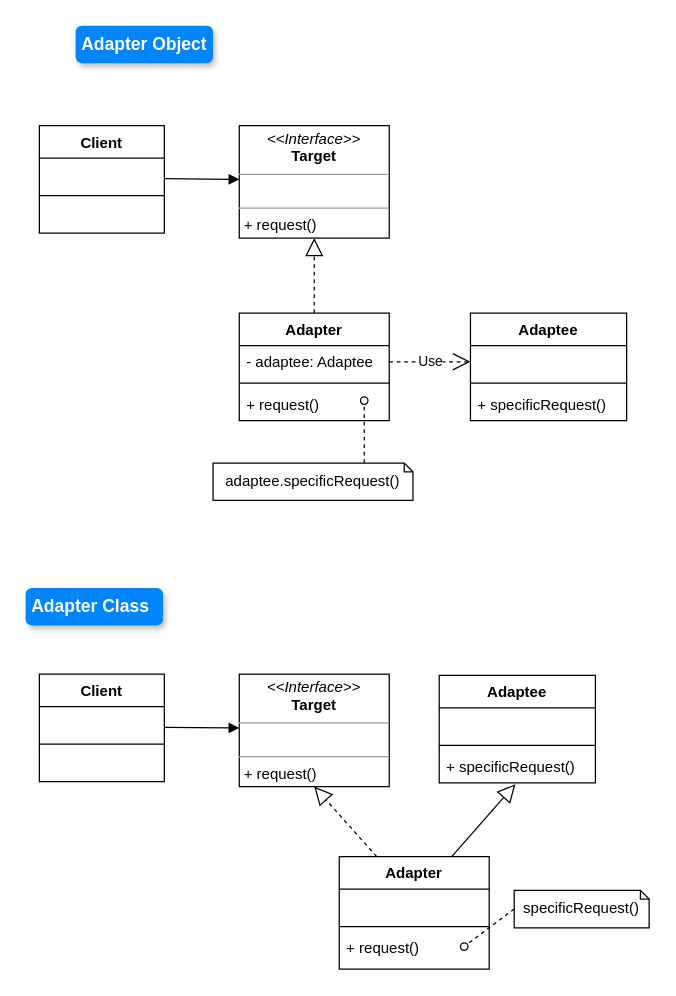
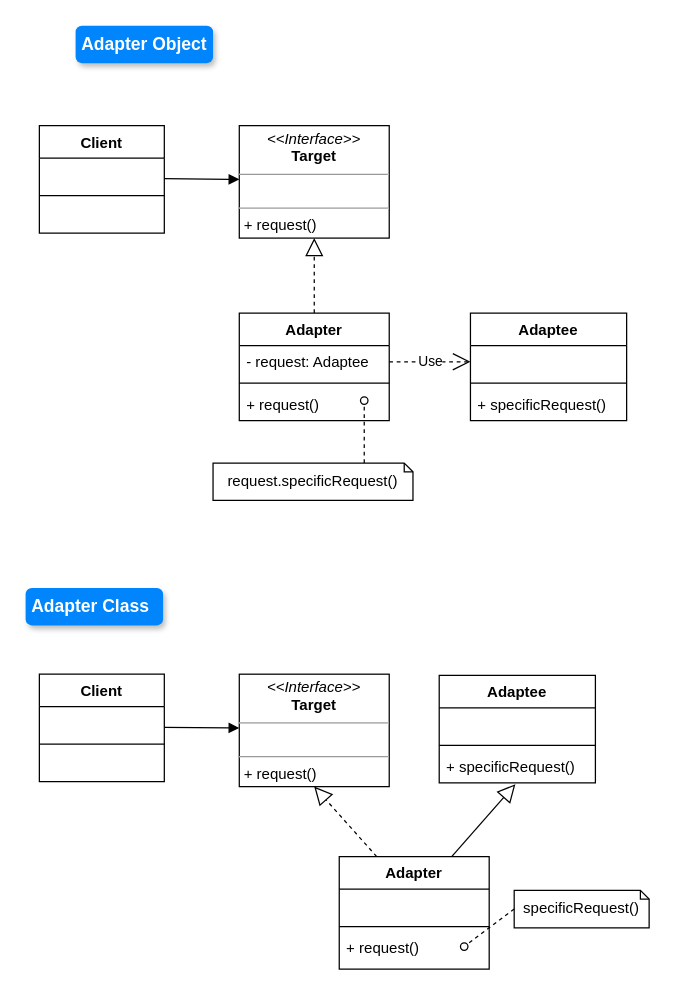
node "- adaptee: Adaptee": label "- adaptee: Adaptee" -> "- request: Adaptee"
node "adaptee.specificRequest()": label "adaptee.specificRequest()" -> "request.specificRequest()"
